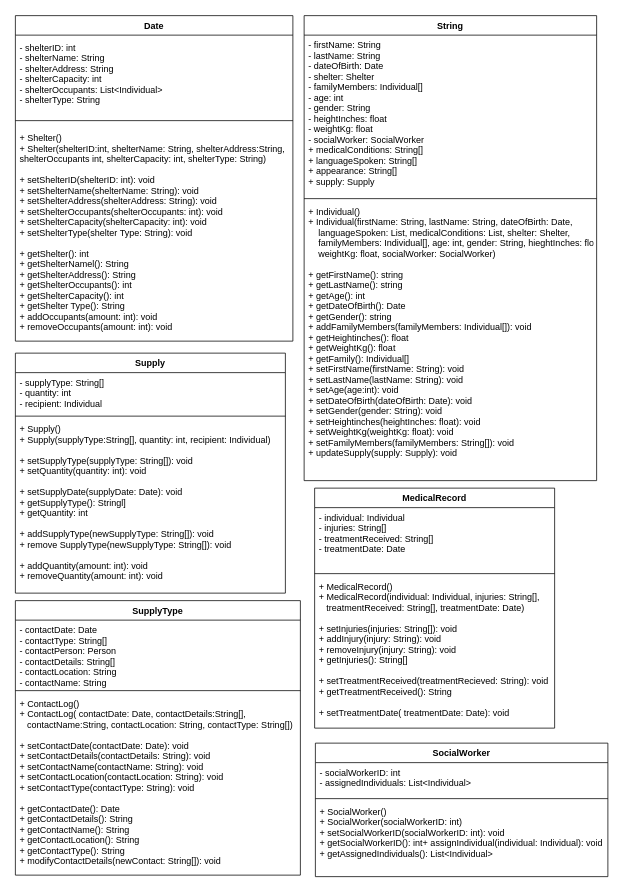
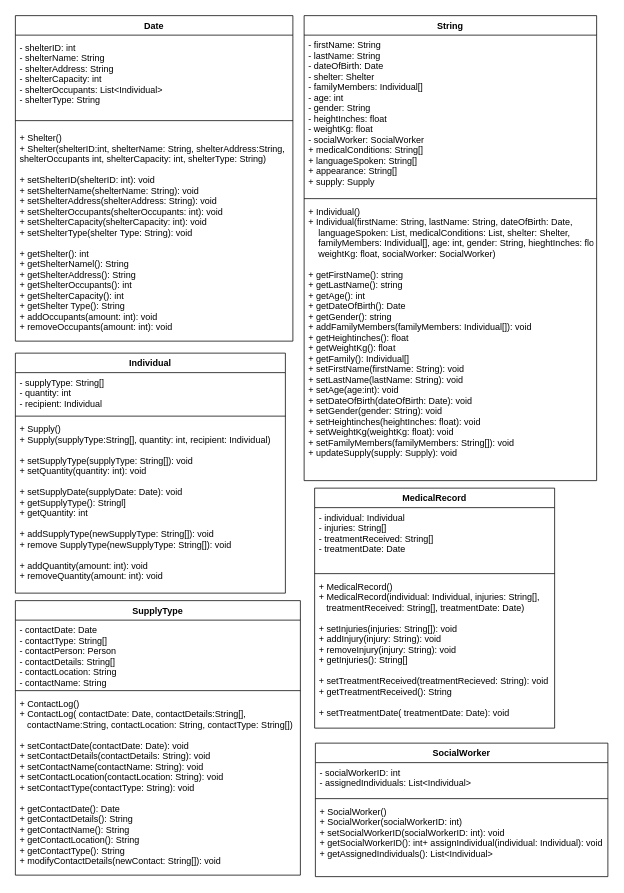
node "Supply": label "Supply" -> "Individual"
